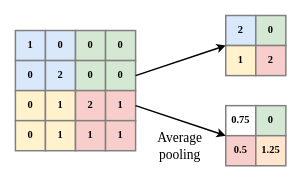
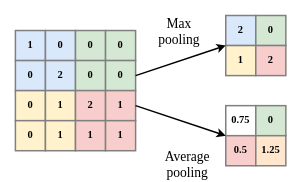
node "Max pooling": added
node "Average pooling": moved (180, 146) -> (187, 165)
